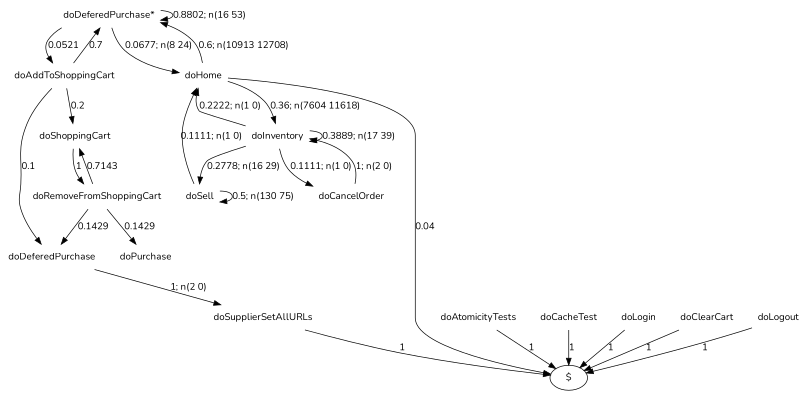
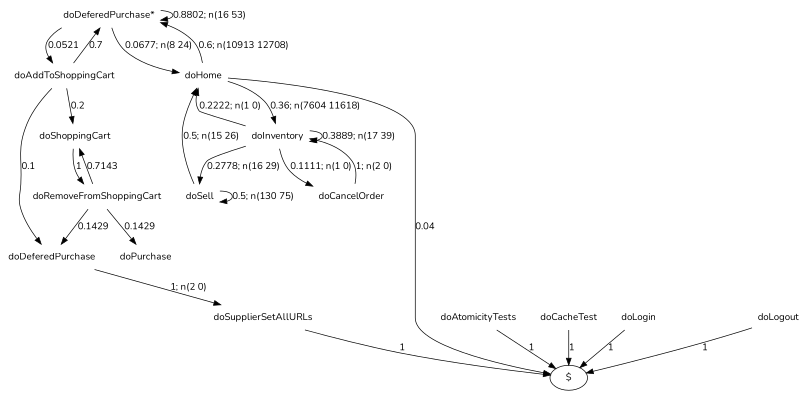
edge "doSell" -> "doHome": label "0.1111; n(1 0)" -> "0.5; n(15 26)"
node "doClearCart": removed
